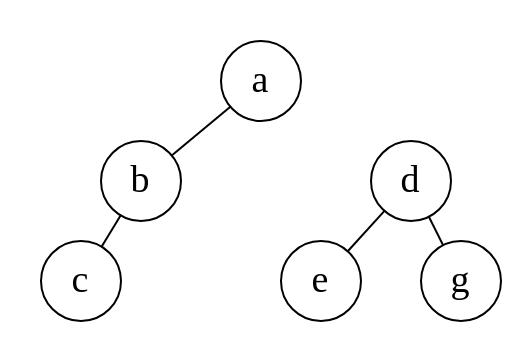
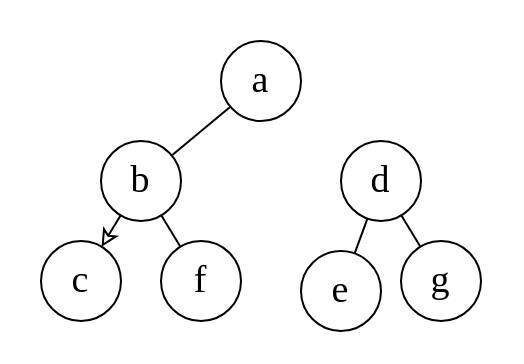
node "d": moved (411, 181) -> (381, 181)
edge "b" -- "f": added
edge "b" -- "c": arrowhead none -> classic
node "f": added
node "e": moved (321, 281) -> (341, 291)
node "g": moved (461, 281) -> (441, 281)
